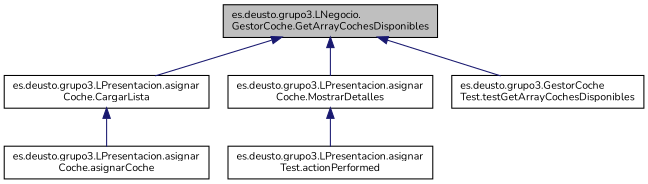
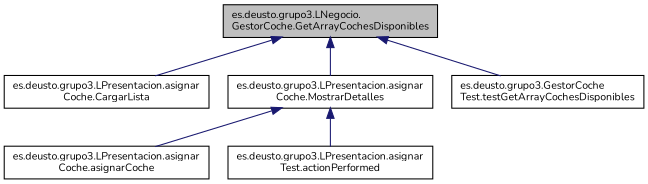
edge "es.deusto.grupo3.LPresentacion.asignar Coche.asignarCoche" -> "es.deusto.grupo3.LPresentacion.asignar Coche.CargarLista": now "es.deusto.grupo3.LPresentacion.asignar Coche.asignarCoche" -> "es.deusto.grupo3.LPresentacion.asignar Coche.MostrarDetalles"
